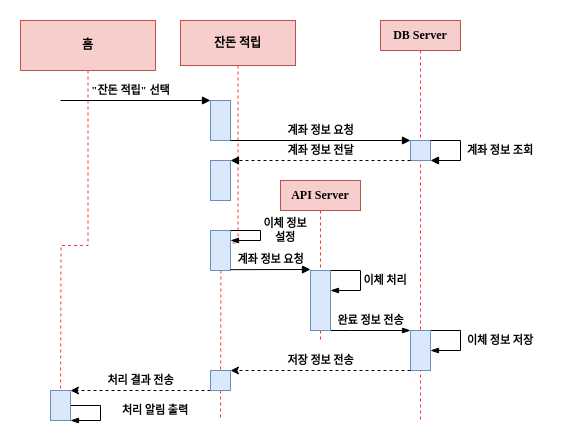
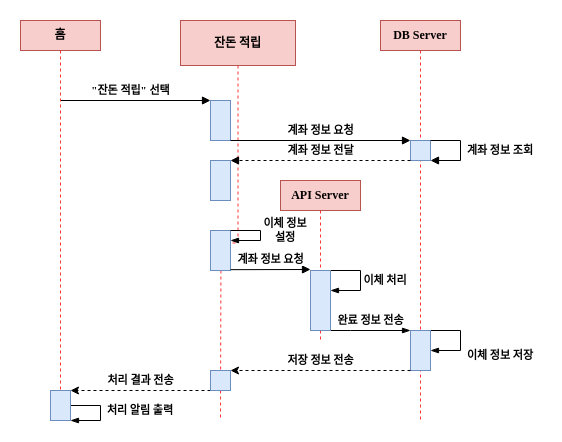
node "홈": size 135x50 -> 80x30
node "이체 정보 저장": moved (501, 341) -> (501, 356)
node "처리 알림 출력": moved (156, 411) -> (141, 411)
